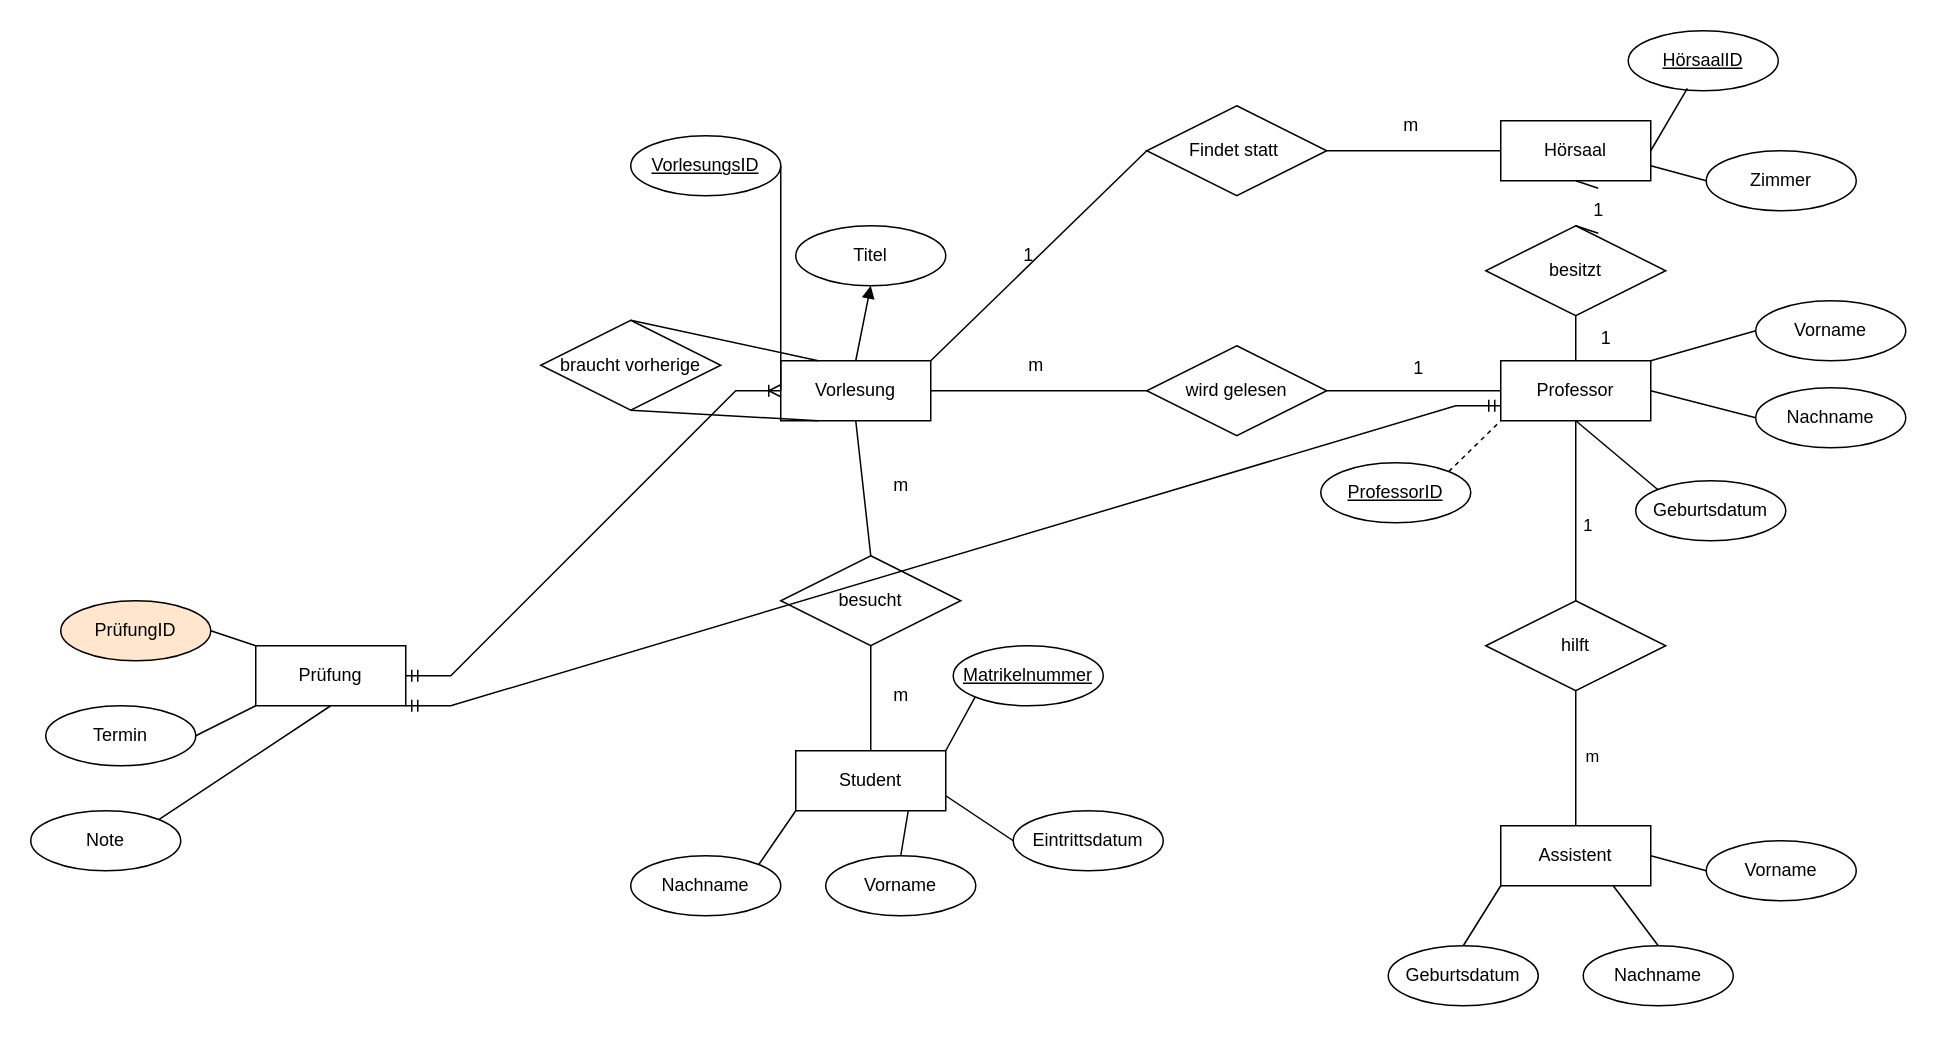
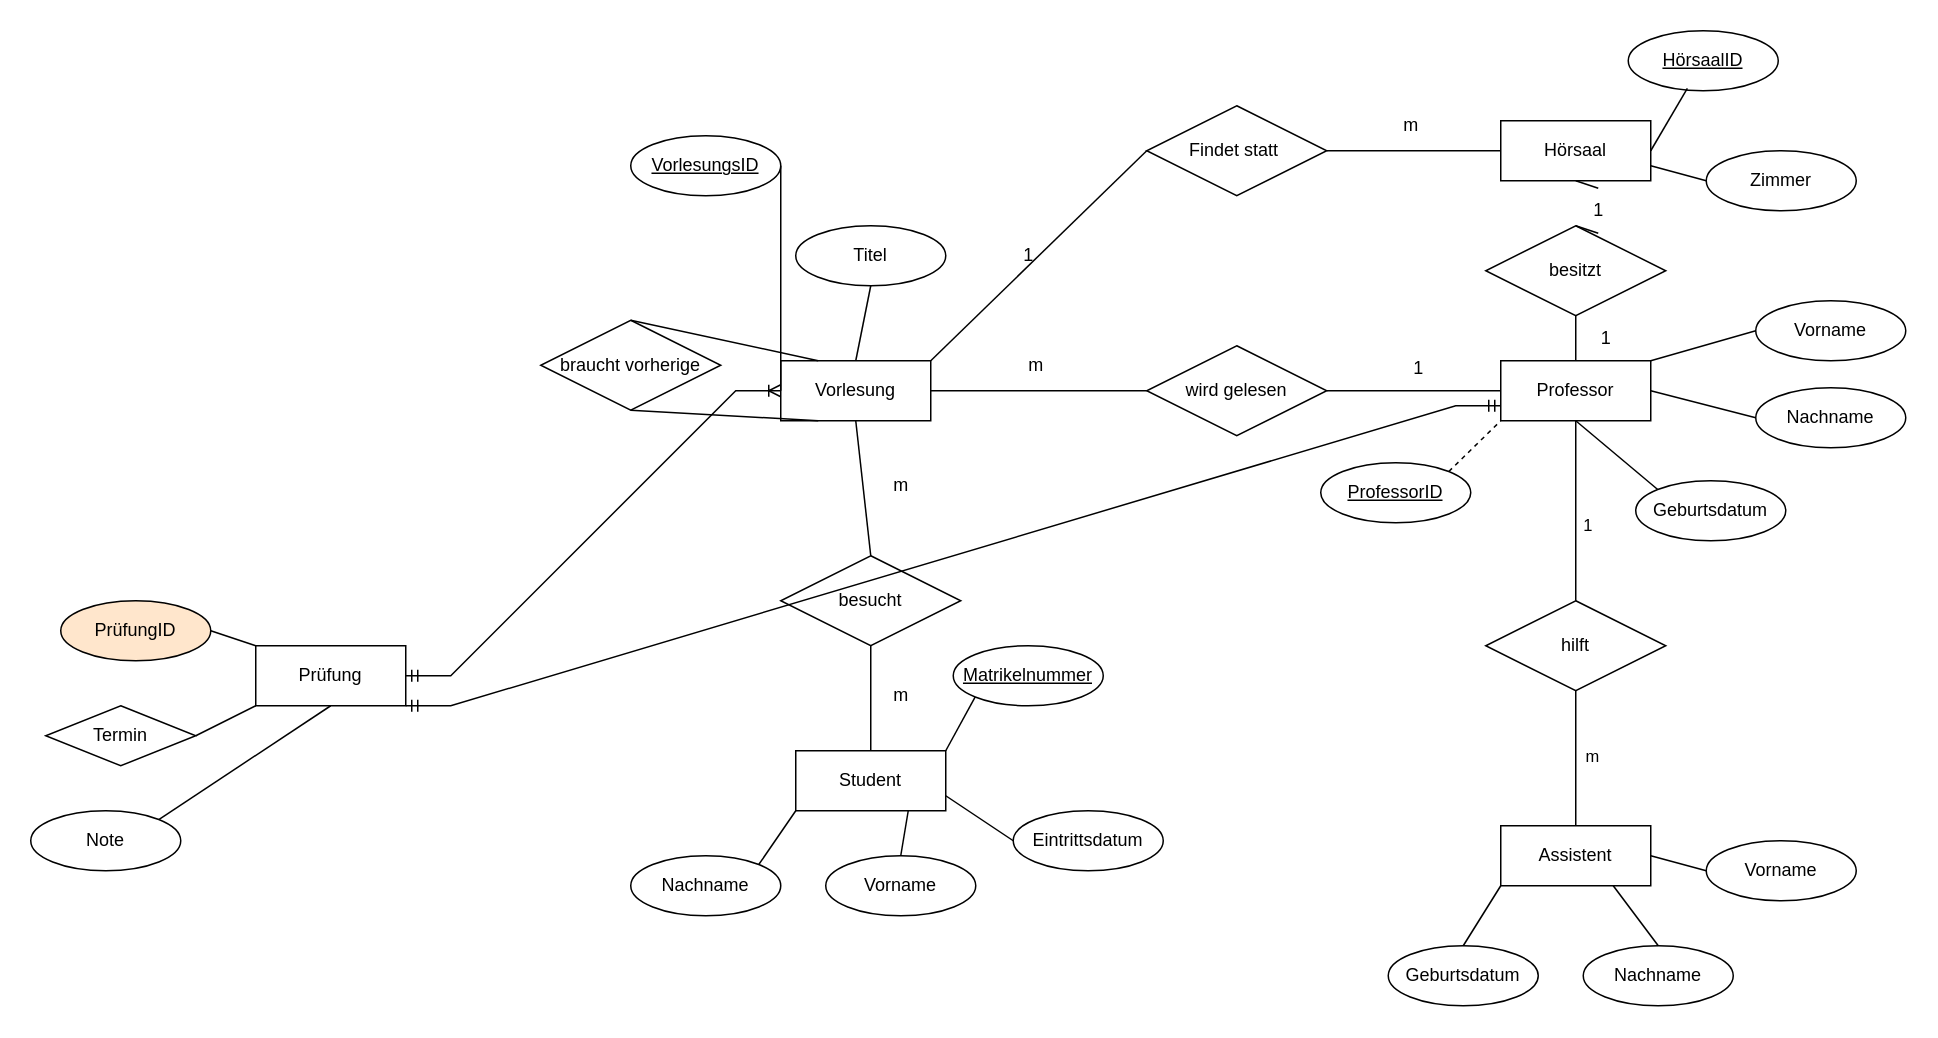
edge "Vorlesung" -> "Titel": arrowhead block -> none
node "Termin": shape ellipse -> diamond
